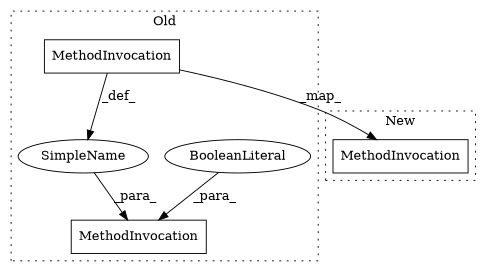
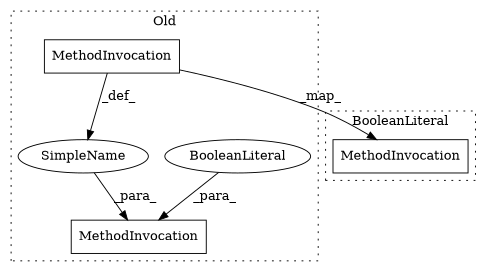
cluster "New": label "New" -> "BooleanLiteral"
